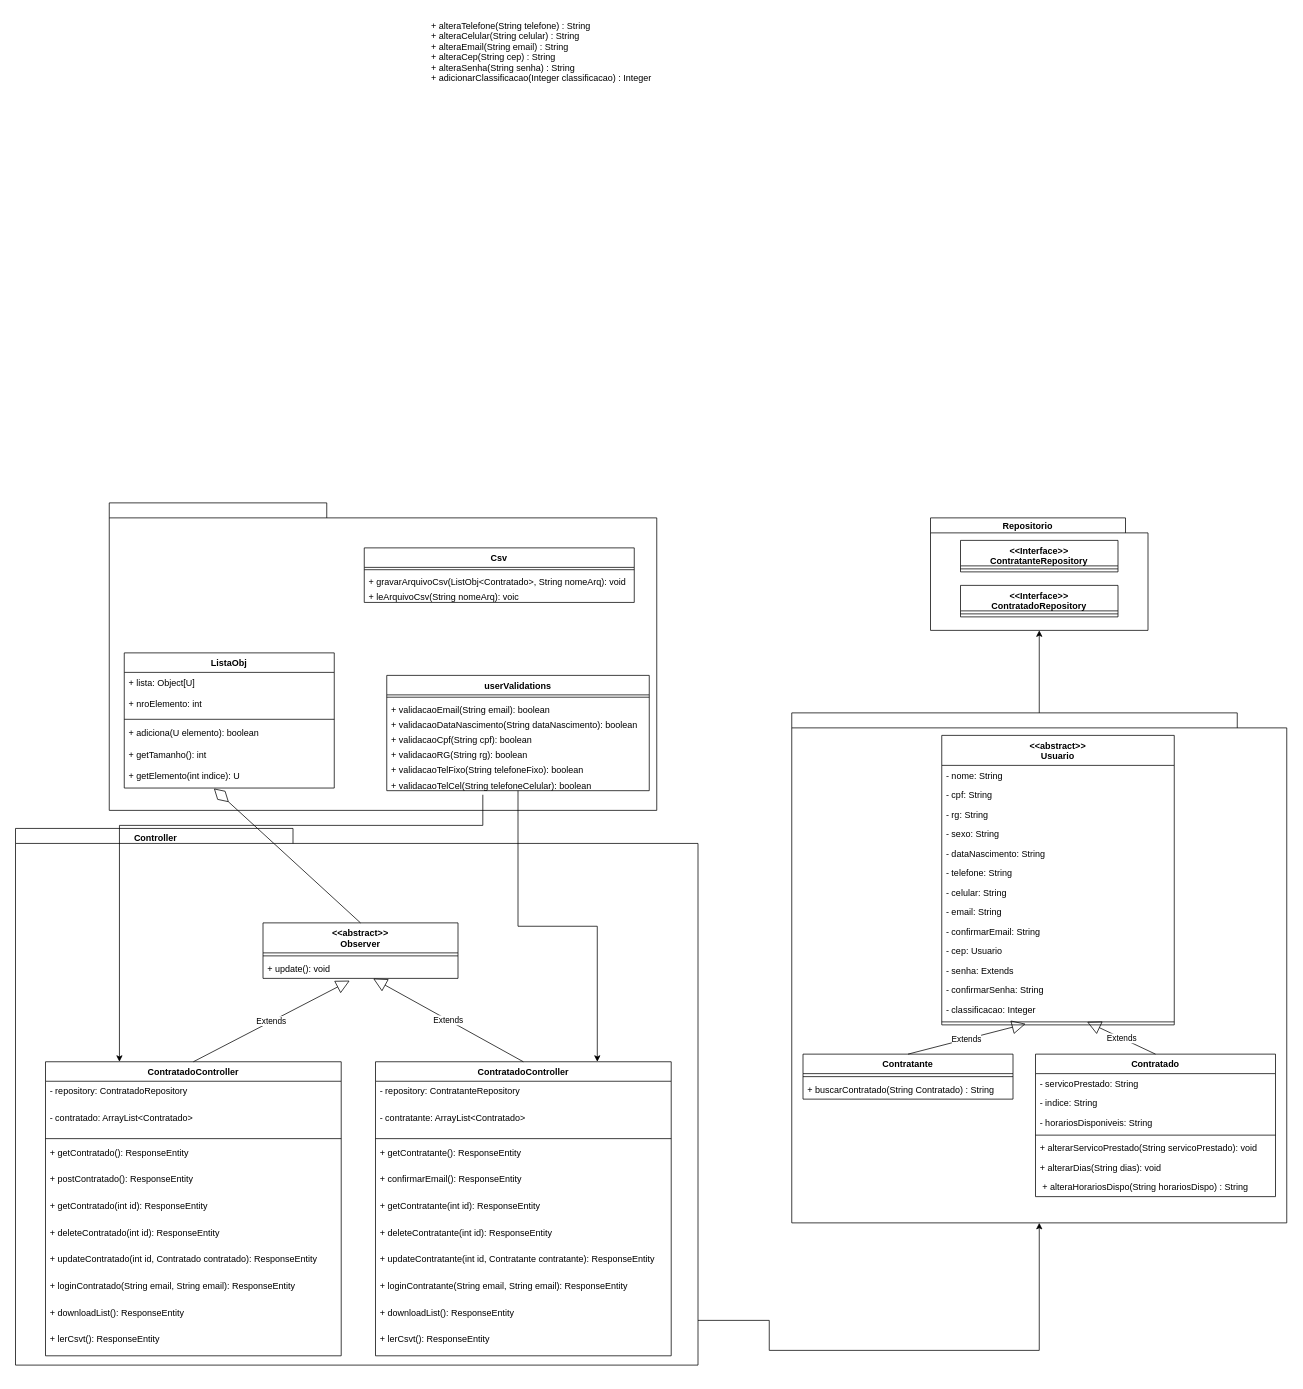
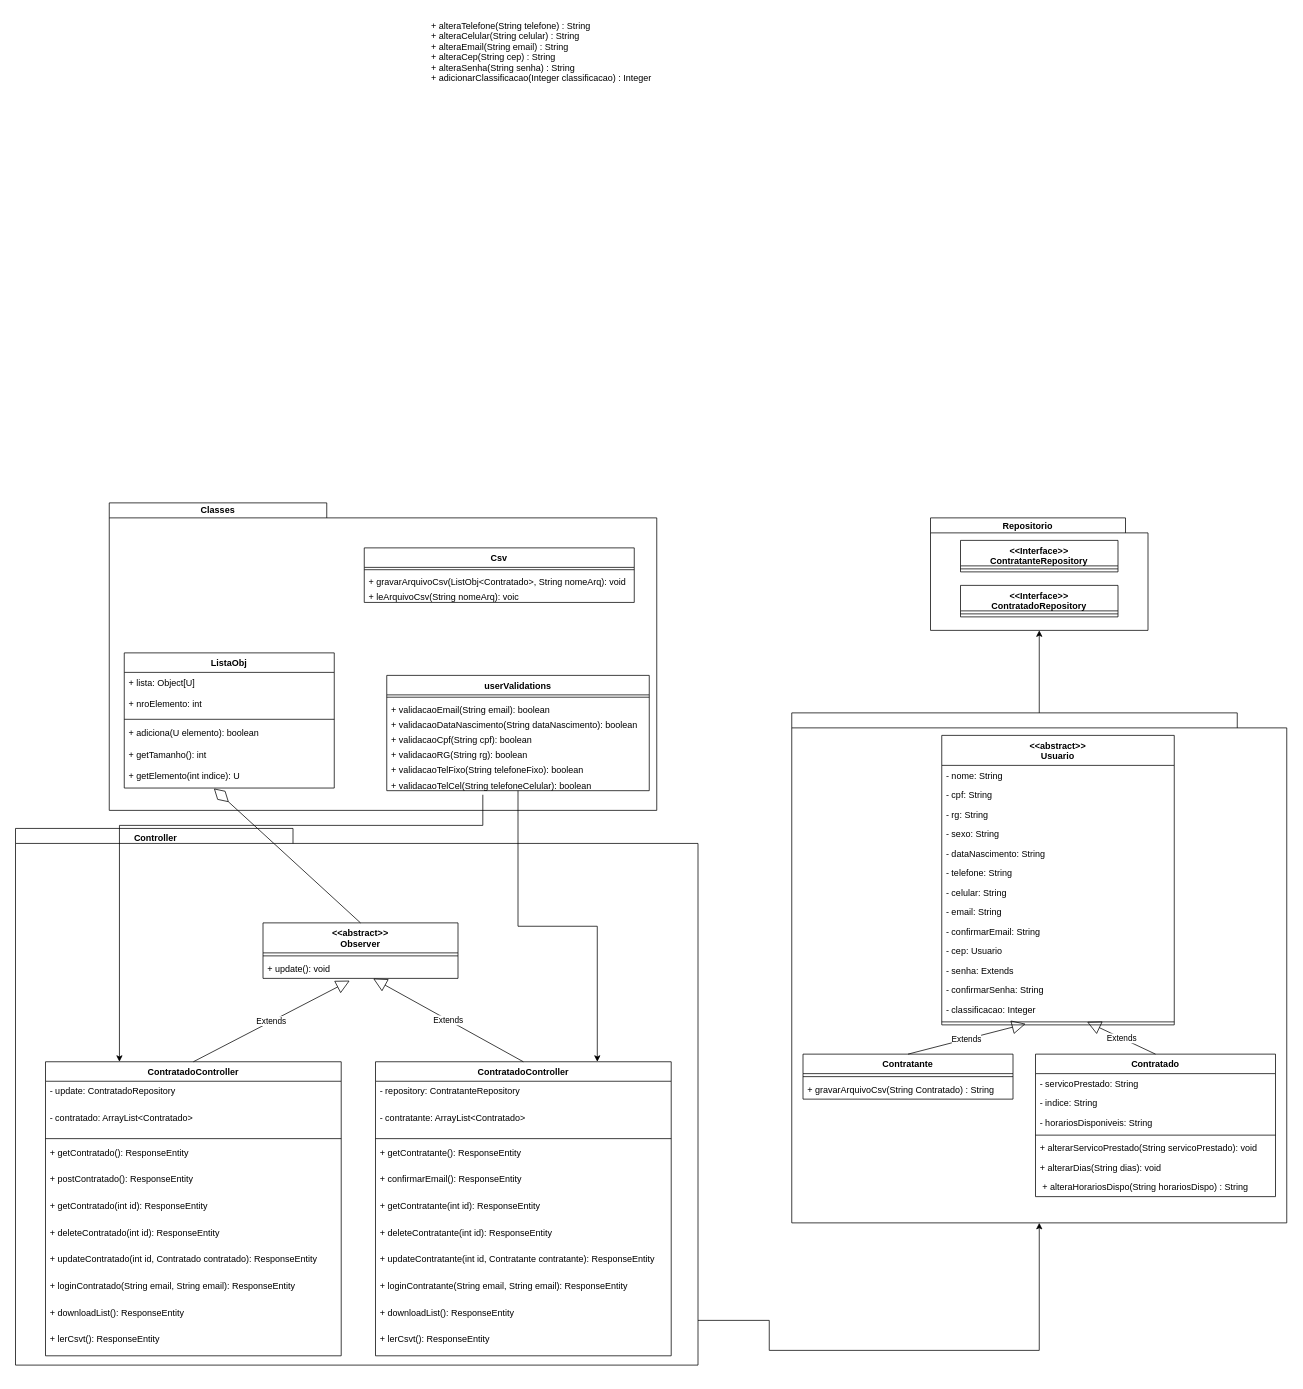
node "Classes": added
node "+ buscarContratado(String Contratado) : String": label "+ buscarContratado(String Contratado) : String" -> "+ gravarArquivoCsv(String Contratado) : String"
node "- repository: ContratadoRepository": label "- repository: ContratadoRepository" -> "- update: ContratadoRepository"
